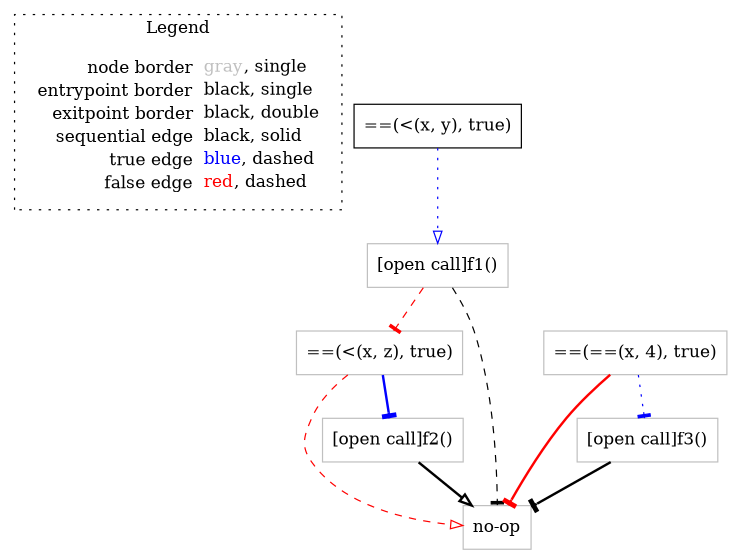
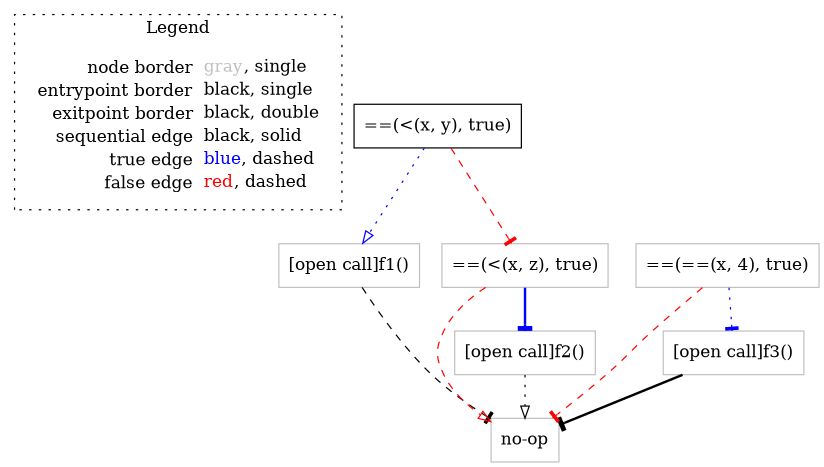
edge "[open call]f1()" -> "==(<(x, z), true)": now "==(<(x, y), true)" -> "==(<(x, z), true)"
edge "==(==(x, 4), true)" -> "no-op": style bold -> dashed
edge "[open call]f2()" -> "no-op": style bold -> dotted
